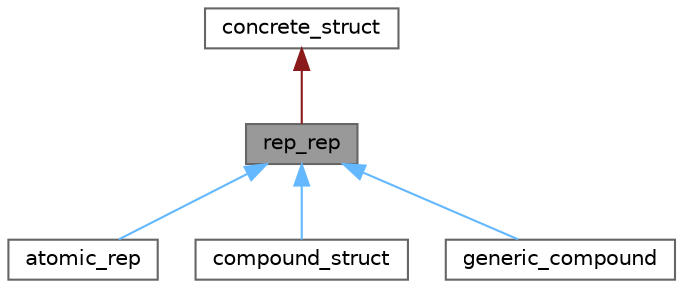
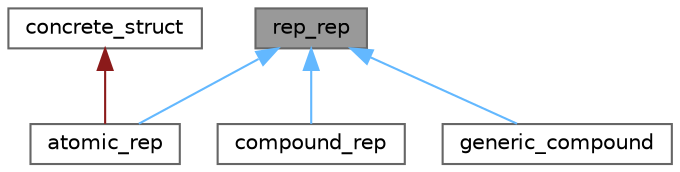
edge "rep_rep" -> "concrete_struct": now "atomic_rep" -> "concrete_struct"
node "compound_struct": label "compound_struct" -> "compound_rep"
